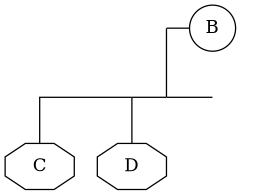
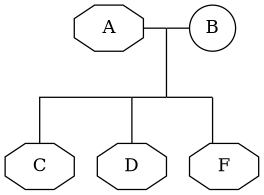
node "A": added
node "F": added
